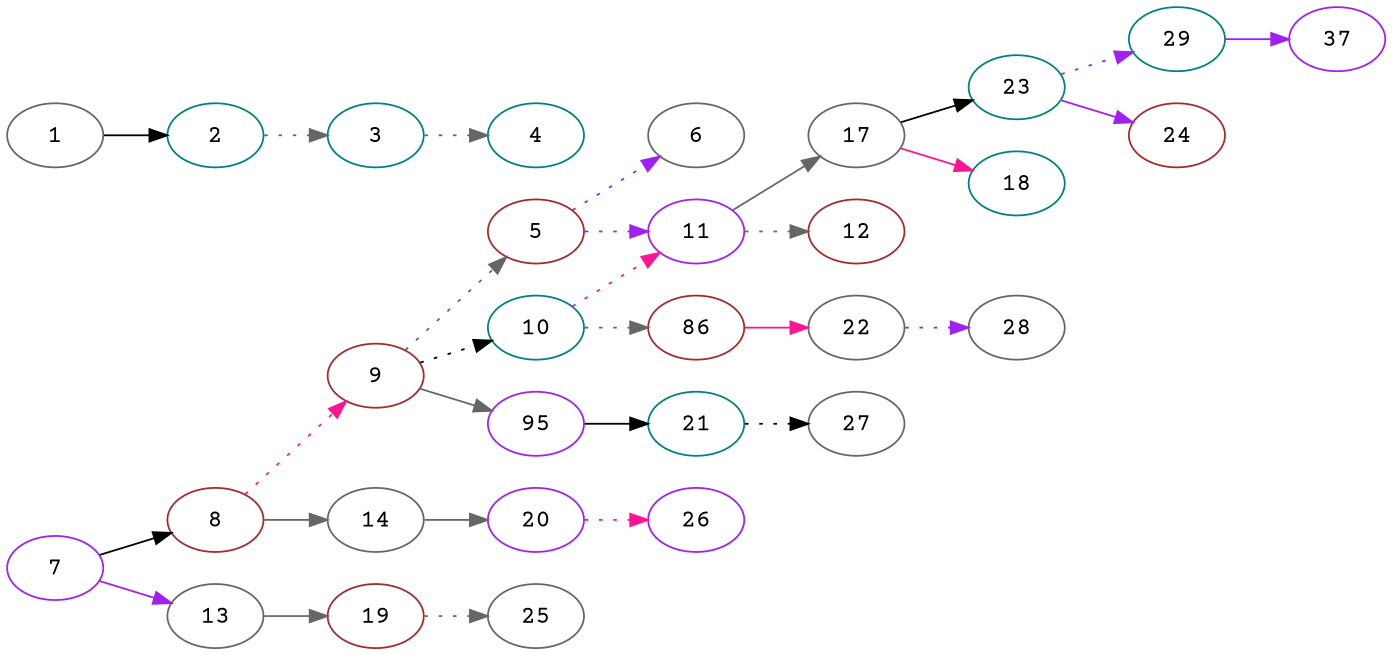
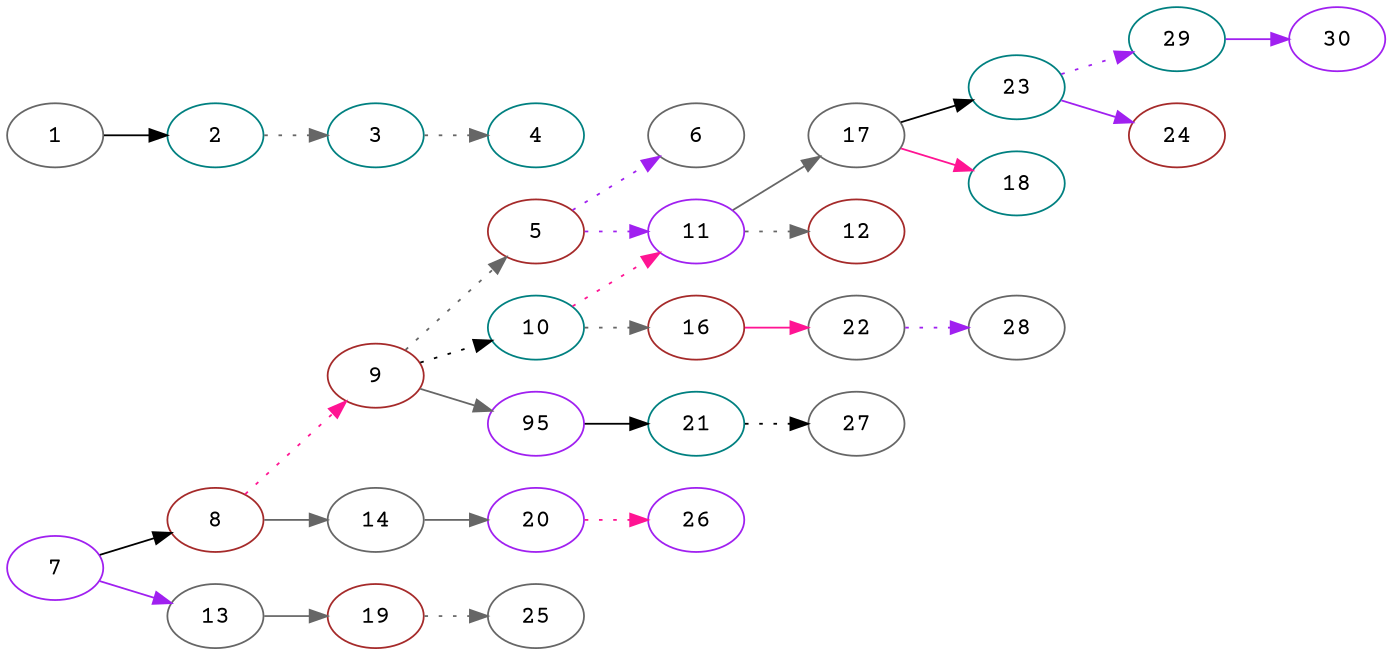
node "37": label "37" -> "30"
node "86": label "86" -> "16"
